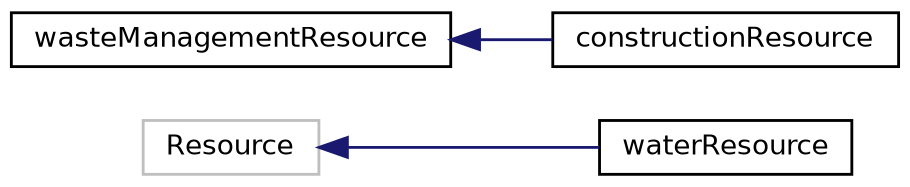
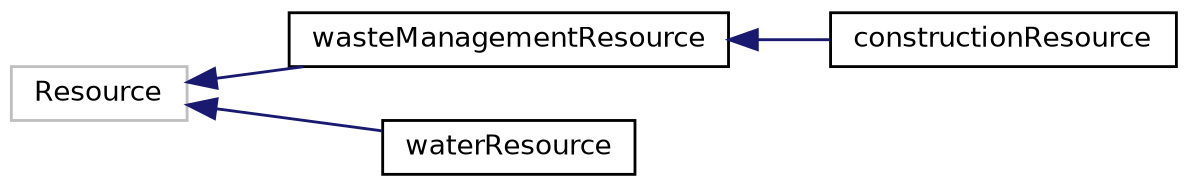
edge "wasteManagementResource" -> "Resource": added
